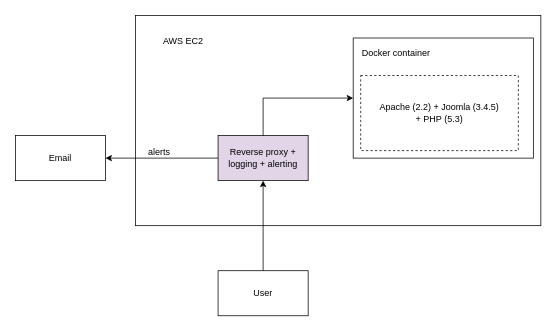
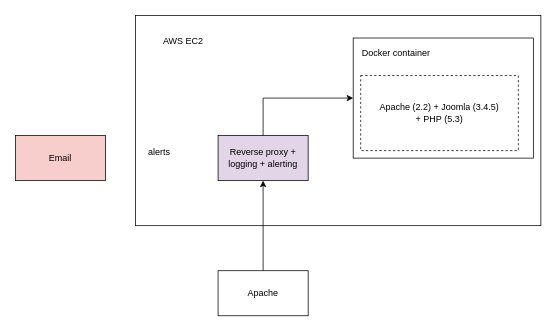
node "Email": fillcolor #ffffff -> #f8cecc
edge "Reverse proxy + logging + alerting" -> "Email": removed
node "User": label "User" -> "Apache"
